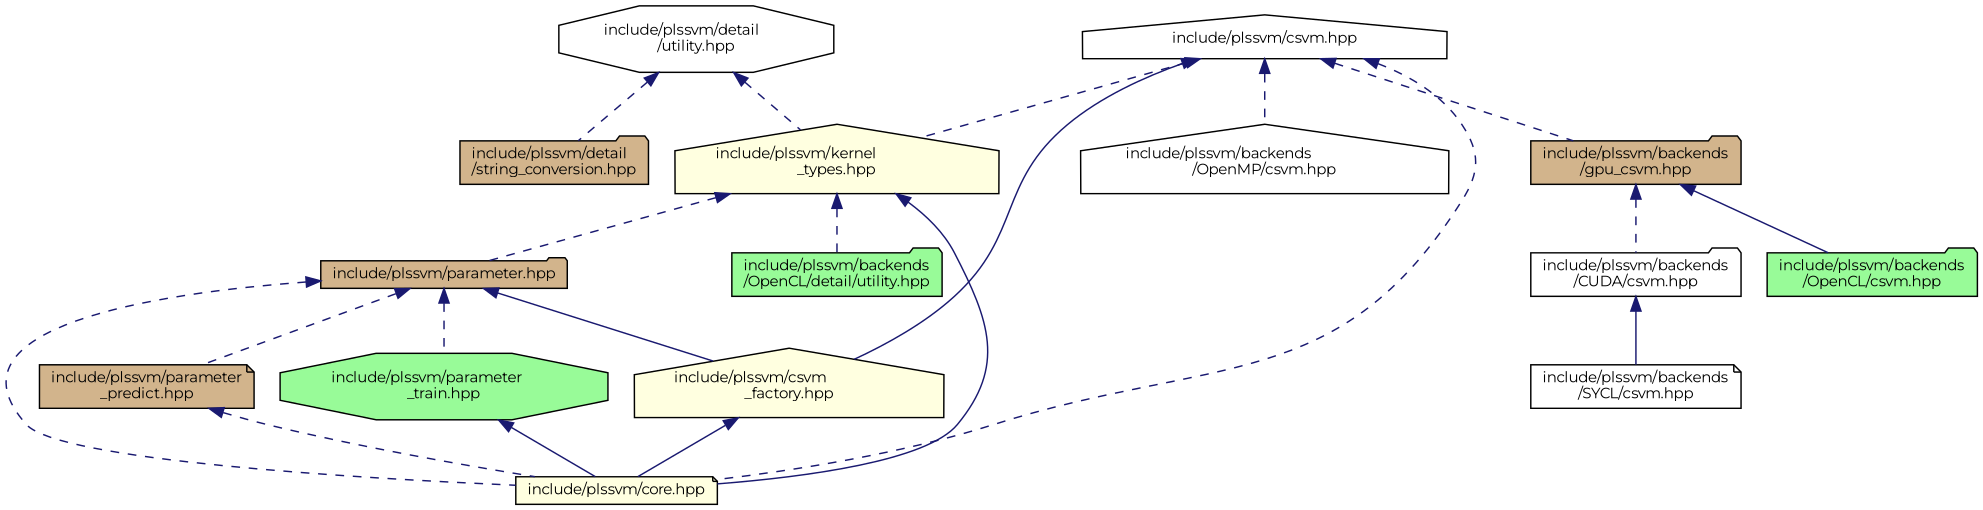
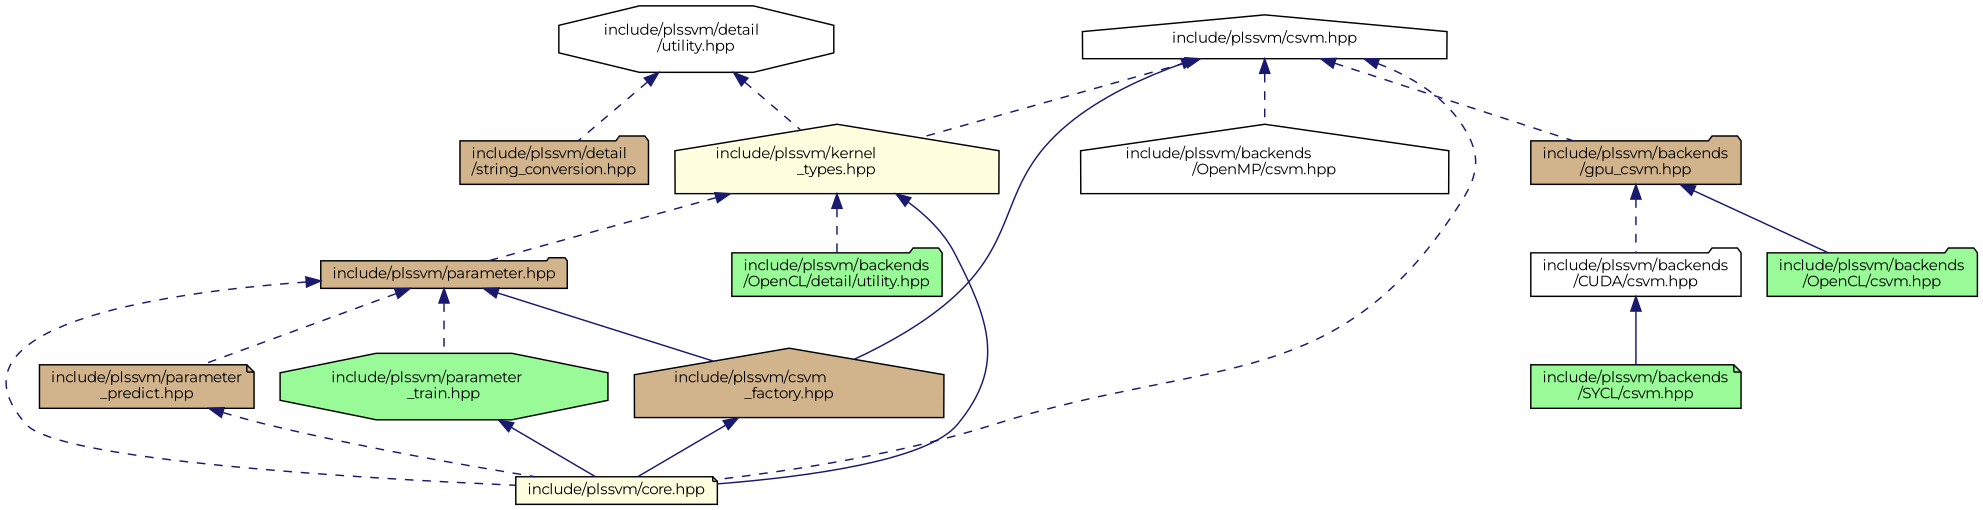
node "include/plssvm/csvm _factory.hpp": fillcolor lightyellow -> tan
node "include/plssvm/backends /SYCL/csvm.hpp": fillcolor white -> palegreen
